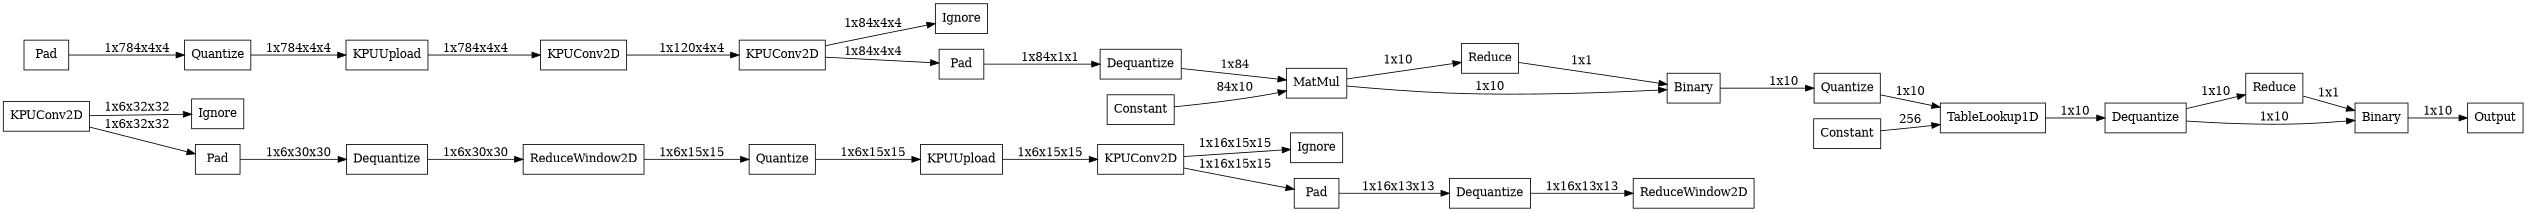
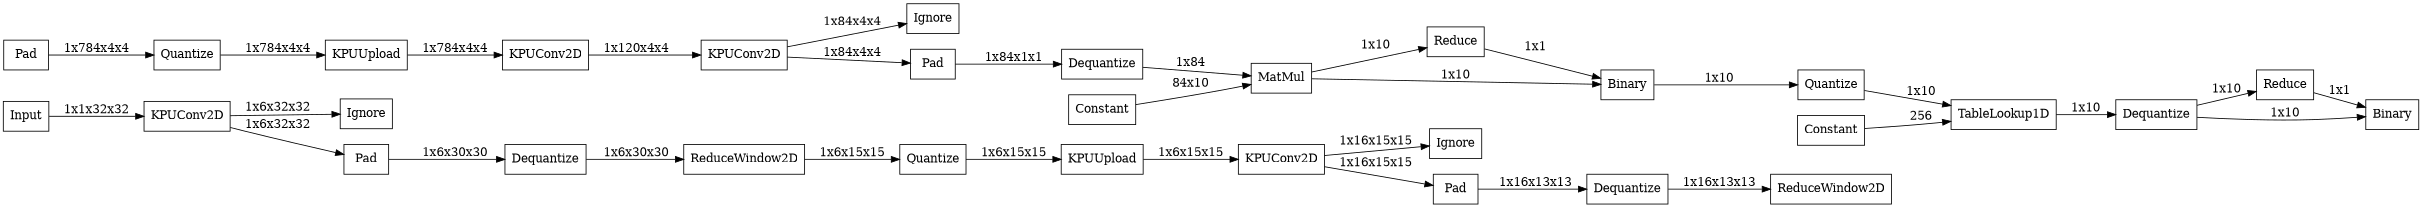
node "Input": added
node "Output": removed
